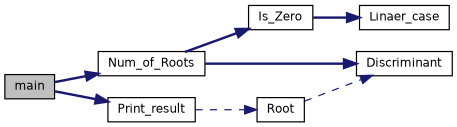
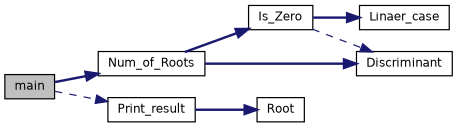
edge "Root" -> "Discriminant": now "Is_Zero" -> "Discriminant"
edge "main" -> "Print_result": style bold -> dashed
edge "Print_result" -> "Root": style dashed -> bold
